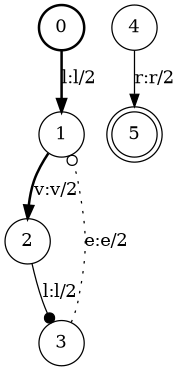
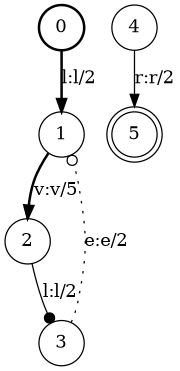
edge "1" -> "2": label "v:v/2" -> "v:v/5"
